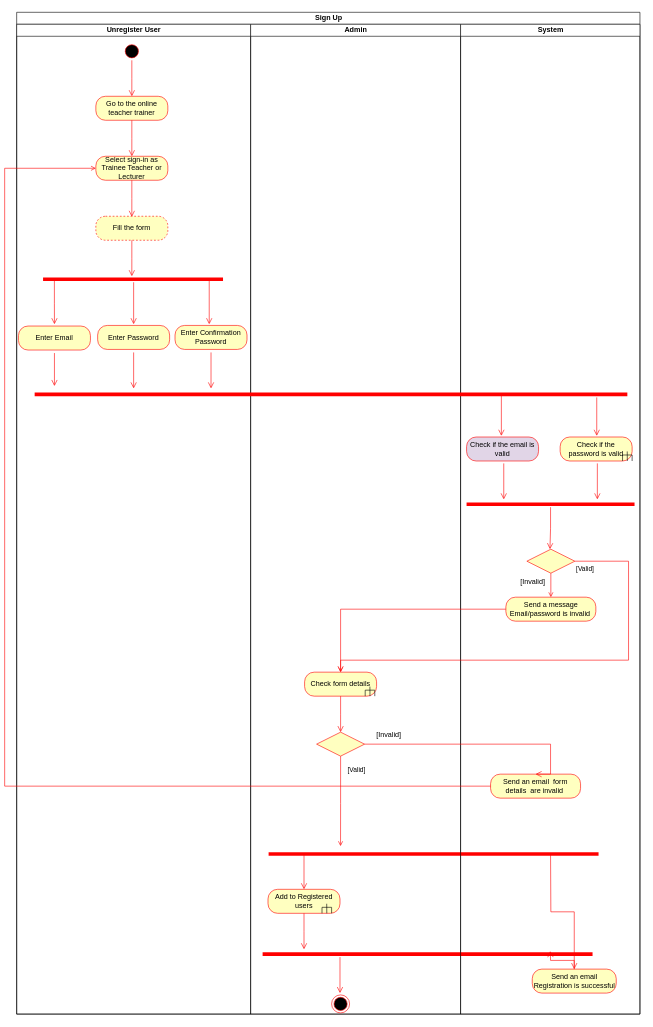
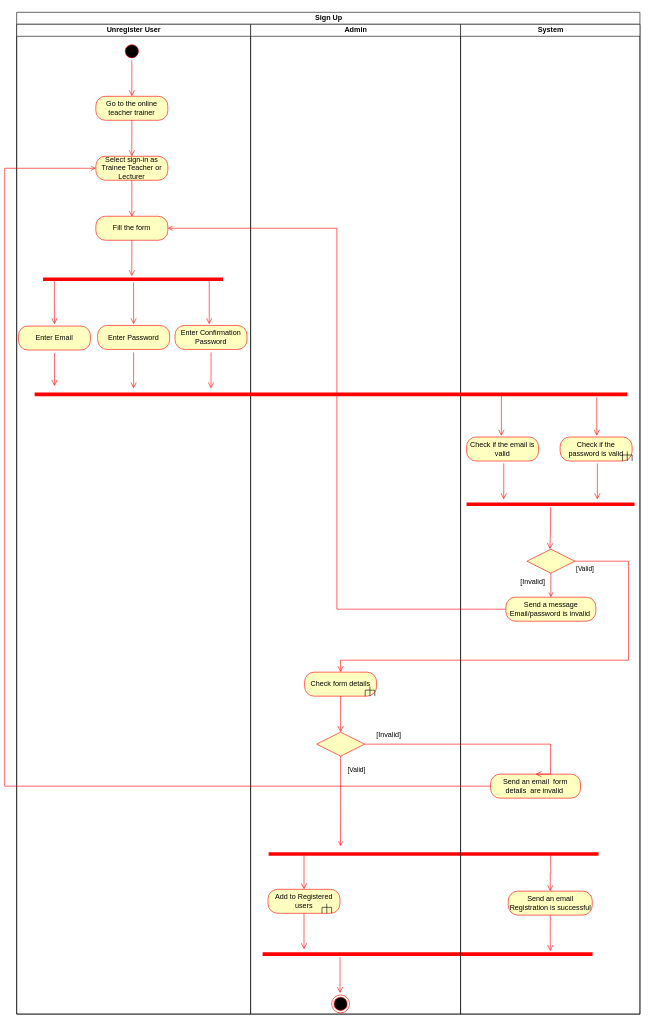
node "Fill the form": style dashed -> solid
node "Check if the email is valid": fillcolor #e1d5e7 -> #ffffc0
edge "Send a message Email/password is invalid" -> "Check form details": now "Send a message Email/password is invalid" -> "Fill the form"
node "Send an email Registration is successful": moved (574, 981) -> (550, 903)
